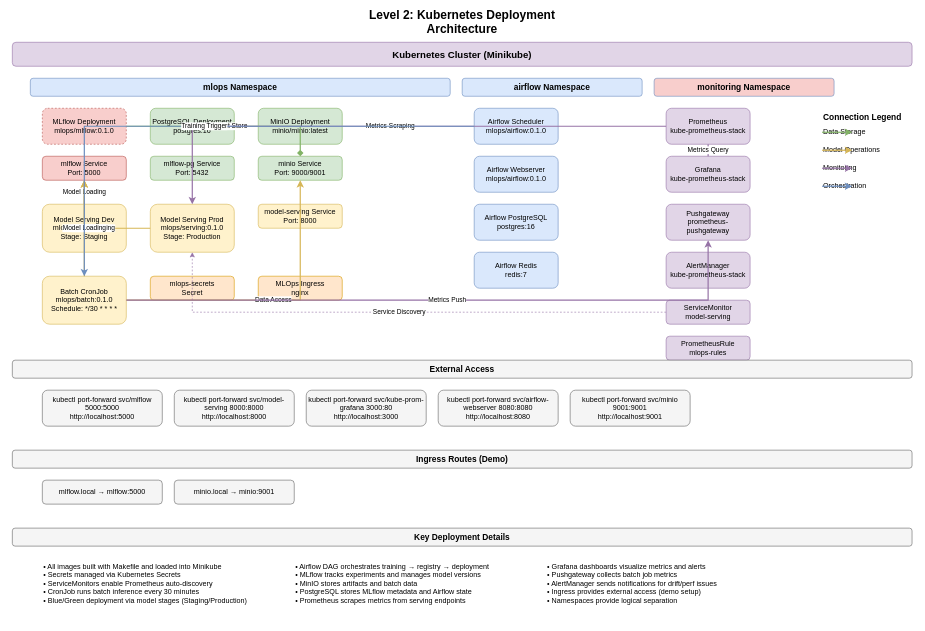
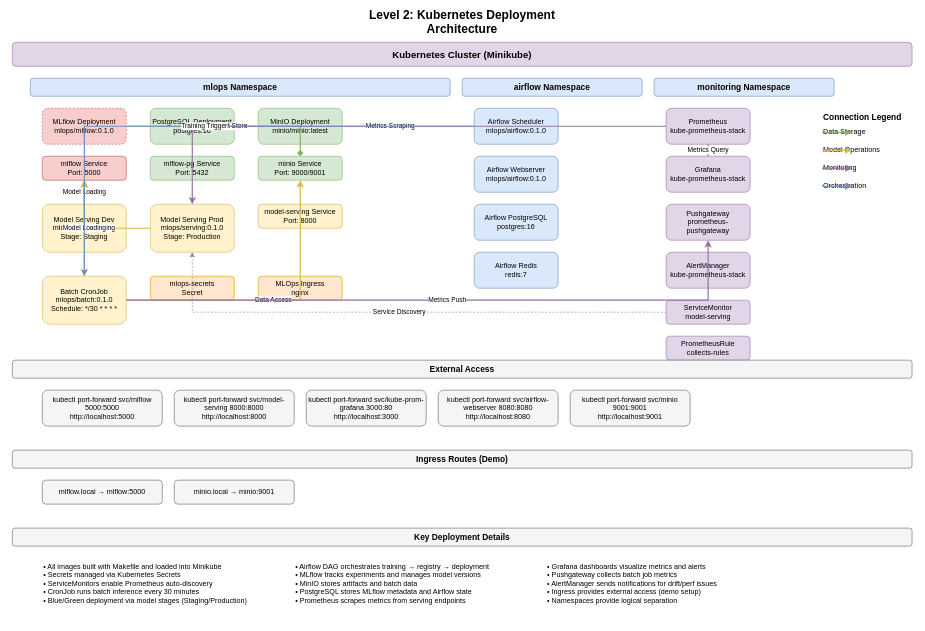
node "monitoring Namespace": fillcolor #f8cecc -> #dae8fc
node "PrometheusRule mlops-rules": label "PrometheusRule mlops-rules" -> "PrometheusRule collects-rules"
